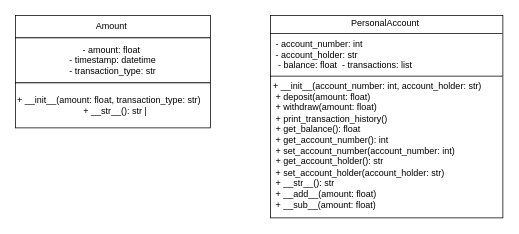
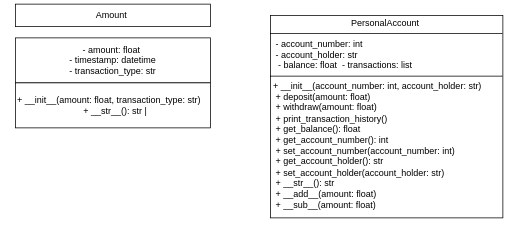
node "Amount": moved (113, 27) -> (113, 15)
